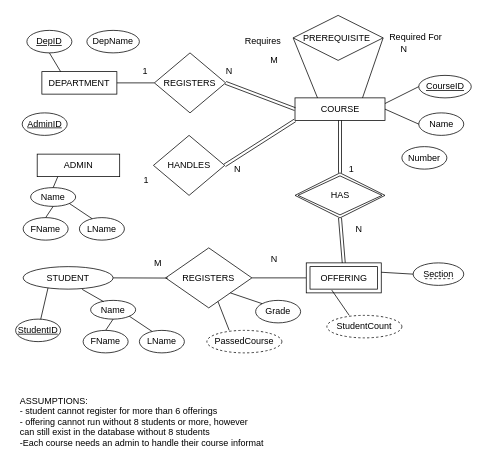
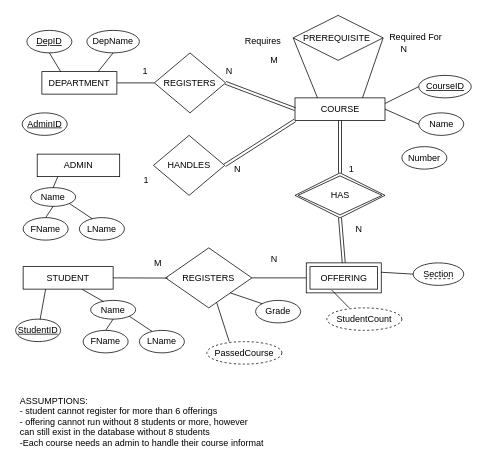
edge "DepName" -- "DEPARTMENT": added
node "STUDENT": shape ellipse -> rectangle
node "StudentCount": moved (364, 327) -> (364, 319)
node "PassedCourse": moved (244, 342) -> (244, 353)
